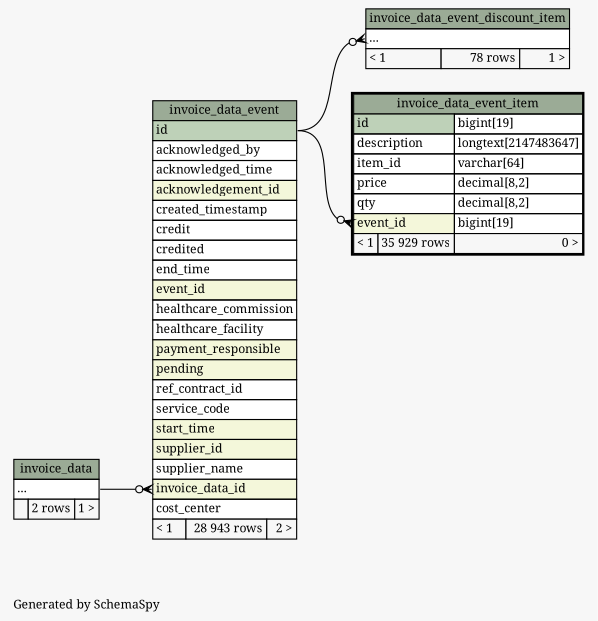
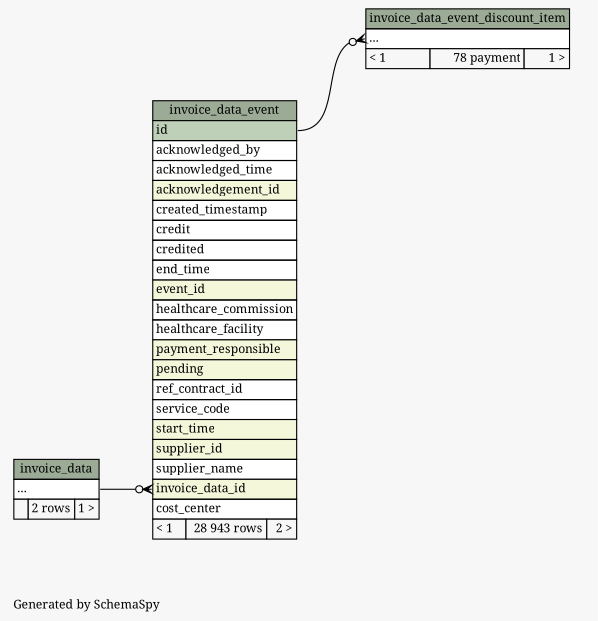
node "invoice_data_event_discount_item": text "78 rows" -> "78 payment"
node "invoice_data_event_item": removed
